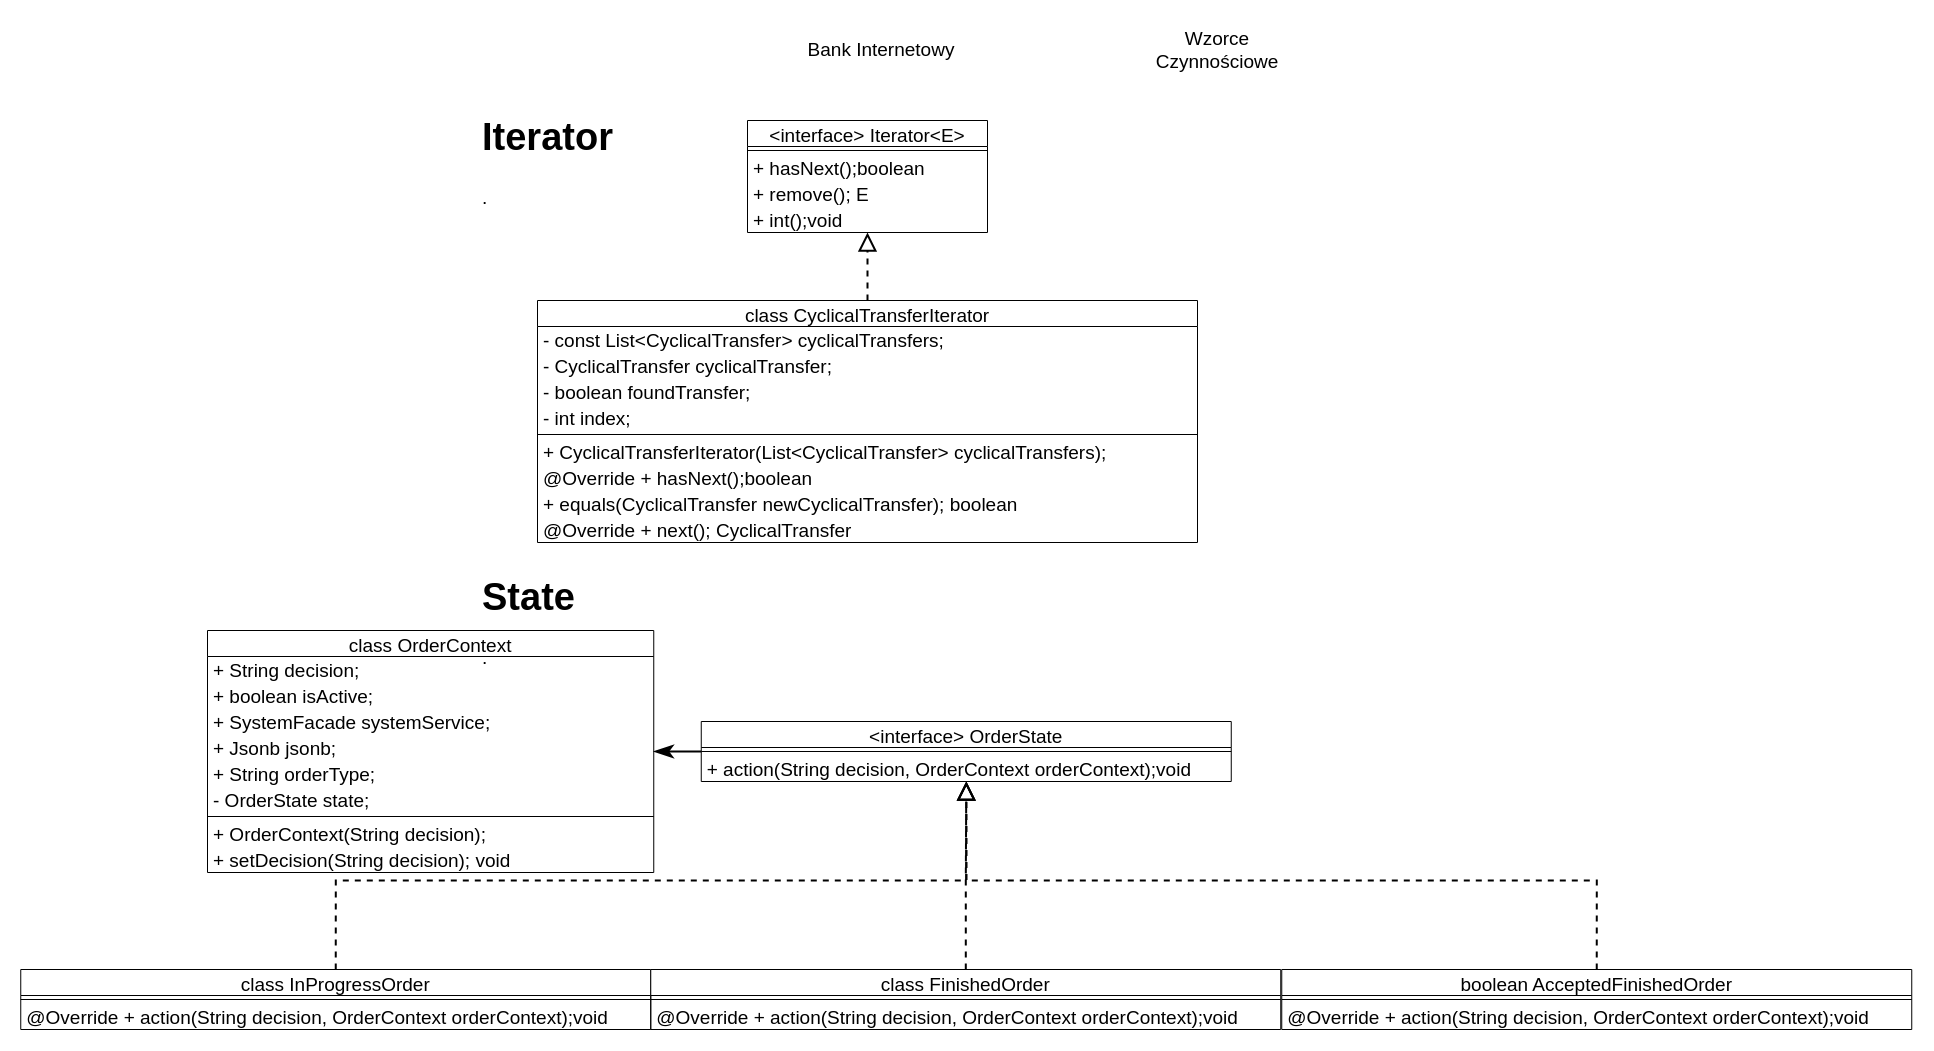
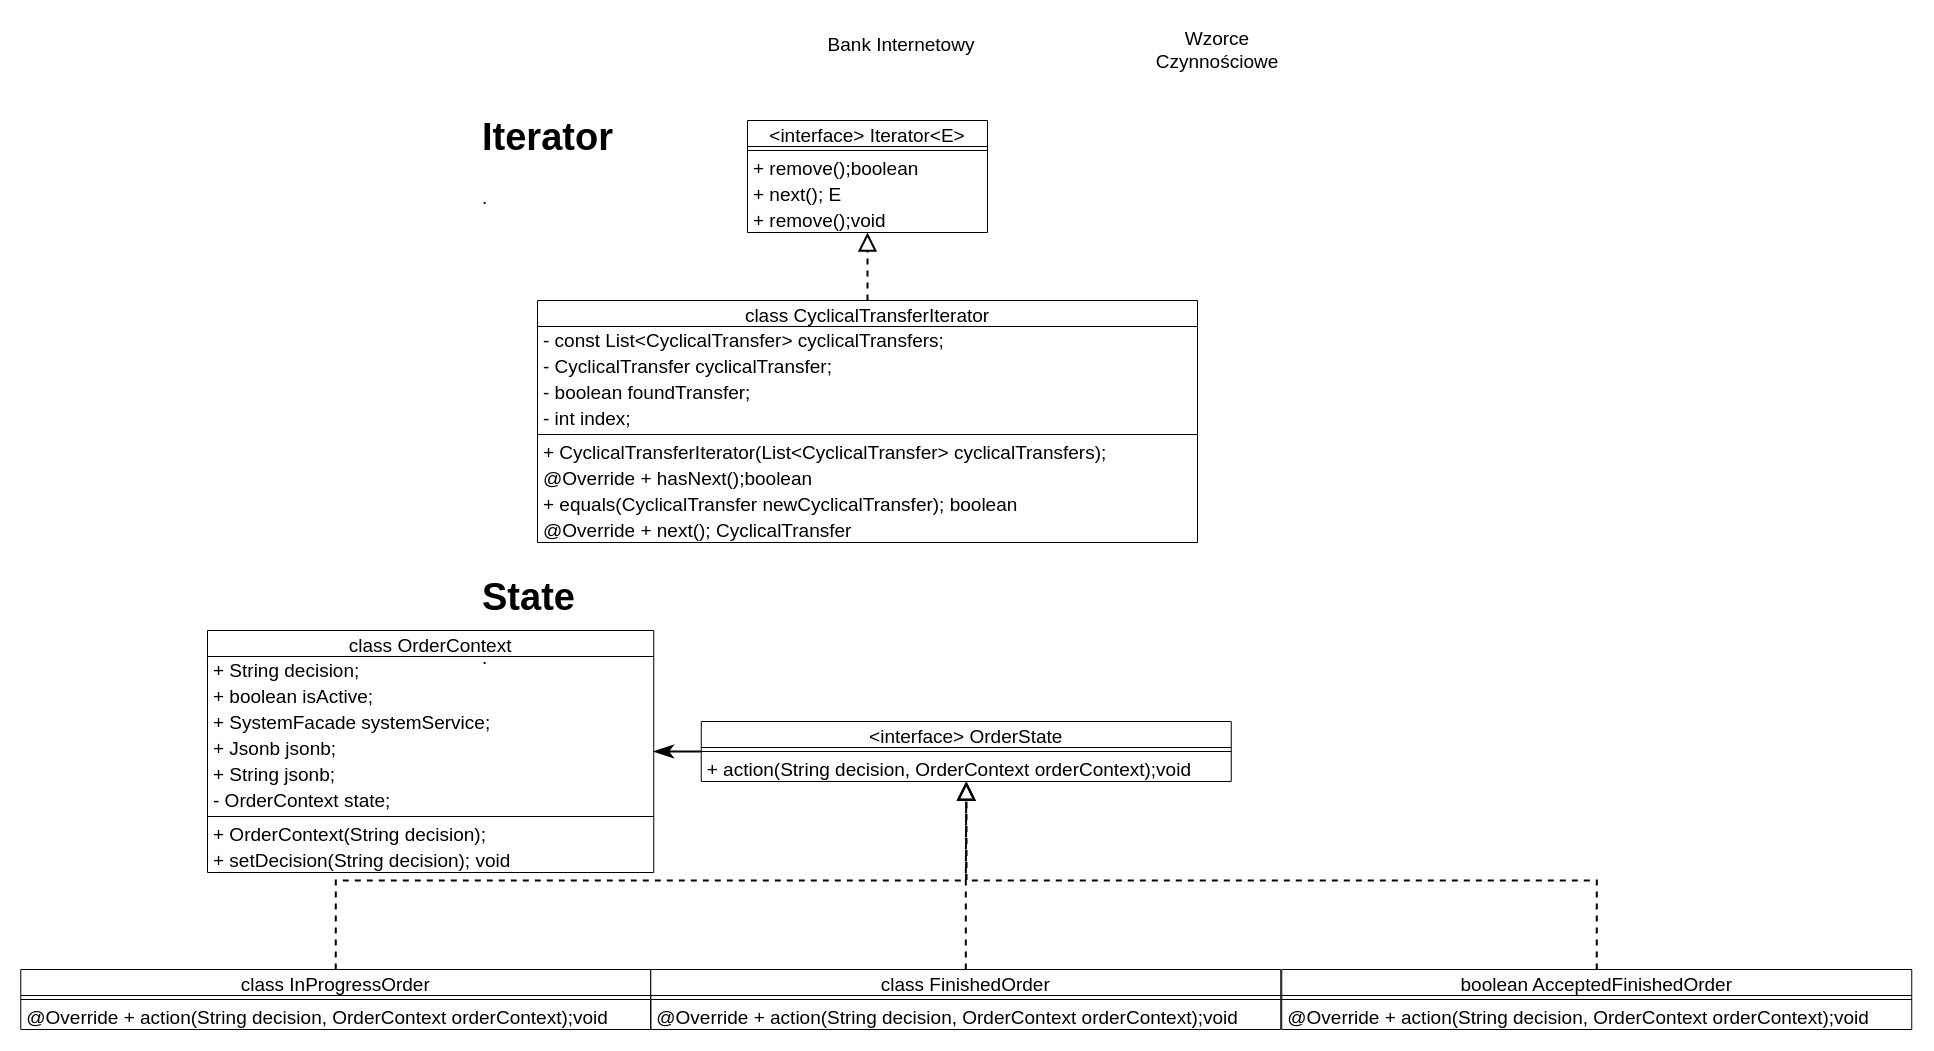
node "Bank Internetowy": moved (882, 51) -> (902, 46)
node "+ hasNext();boolean": label "+ hasNext();boolean" -> "+ remove();boolean"
node "+ remove(); E": label "+ remove(); E" -> "+ next(); E"
node "+ int();void": label "+ int();void" -> "+ remove();void"
node "+ String orderType;": label "+ String orderType;" -> "+ String jsonb;"
node "- OrderState state;": label "- OrderState state;" -> "- OrderContext state;"
